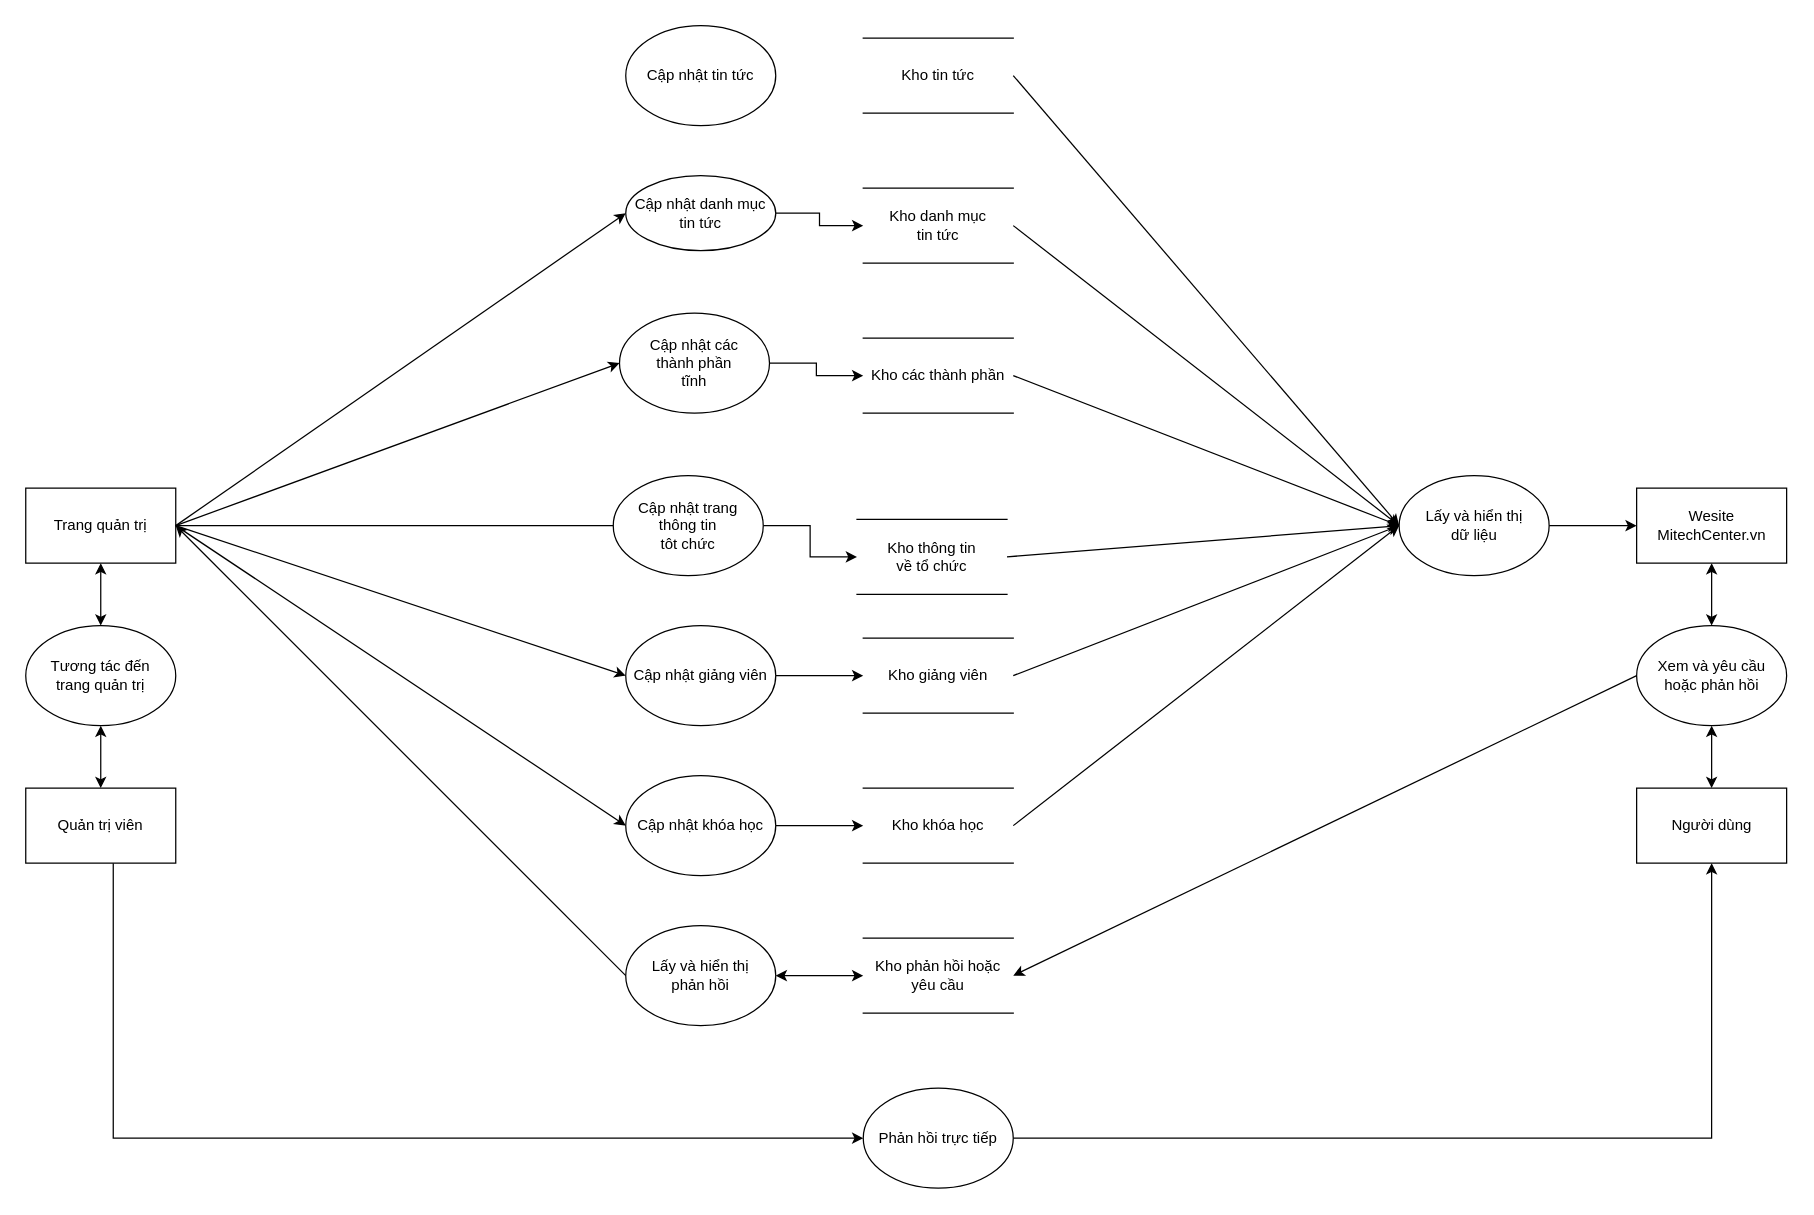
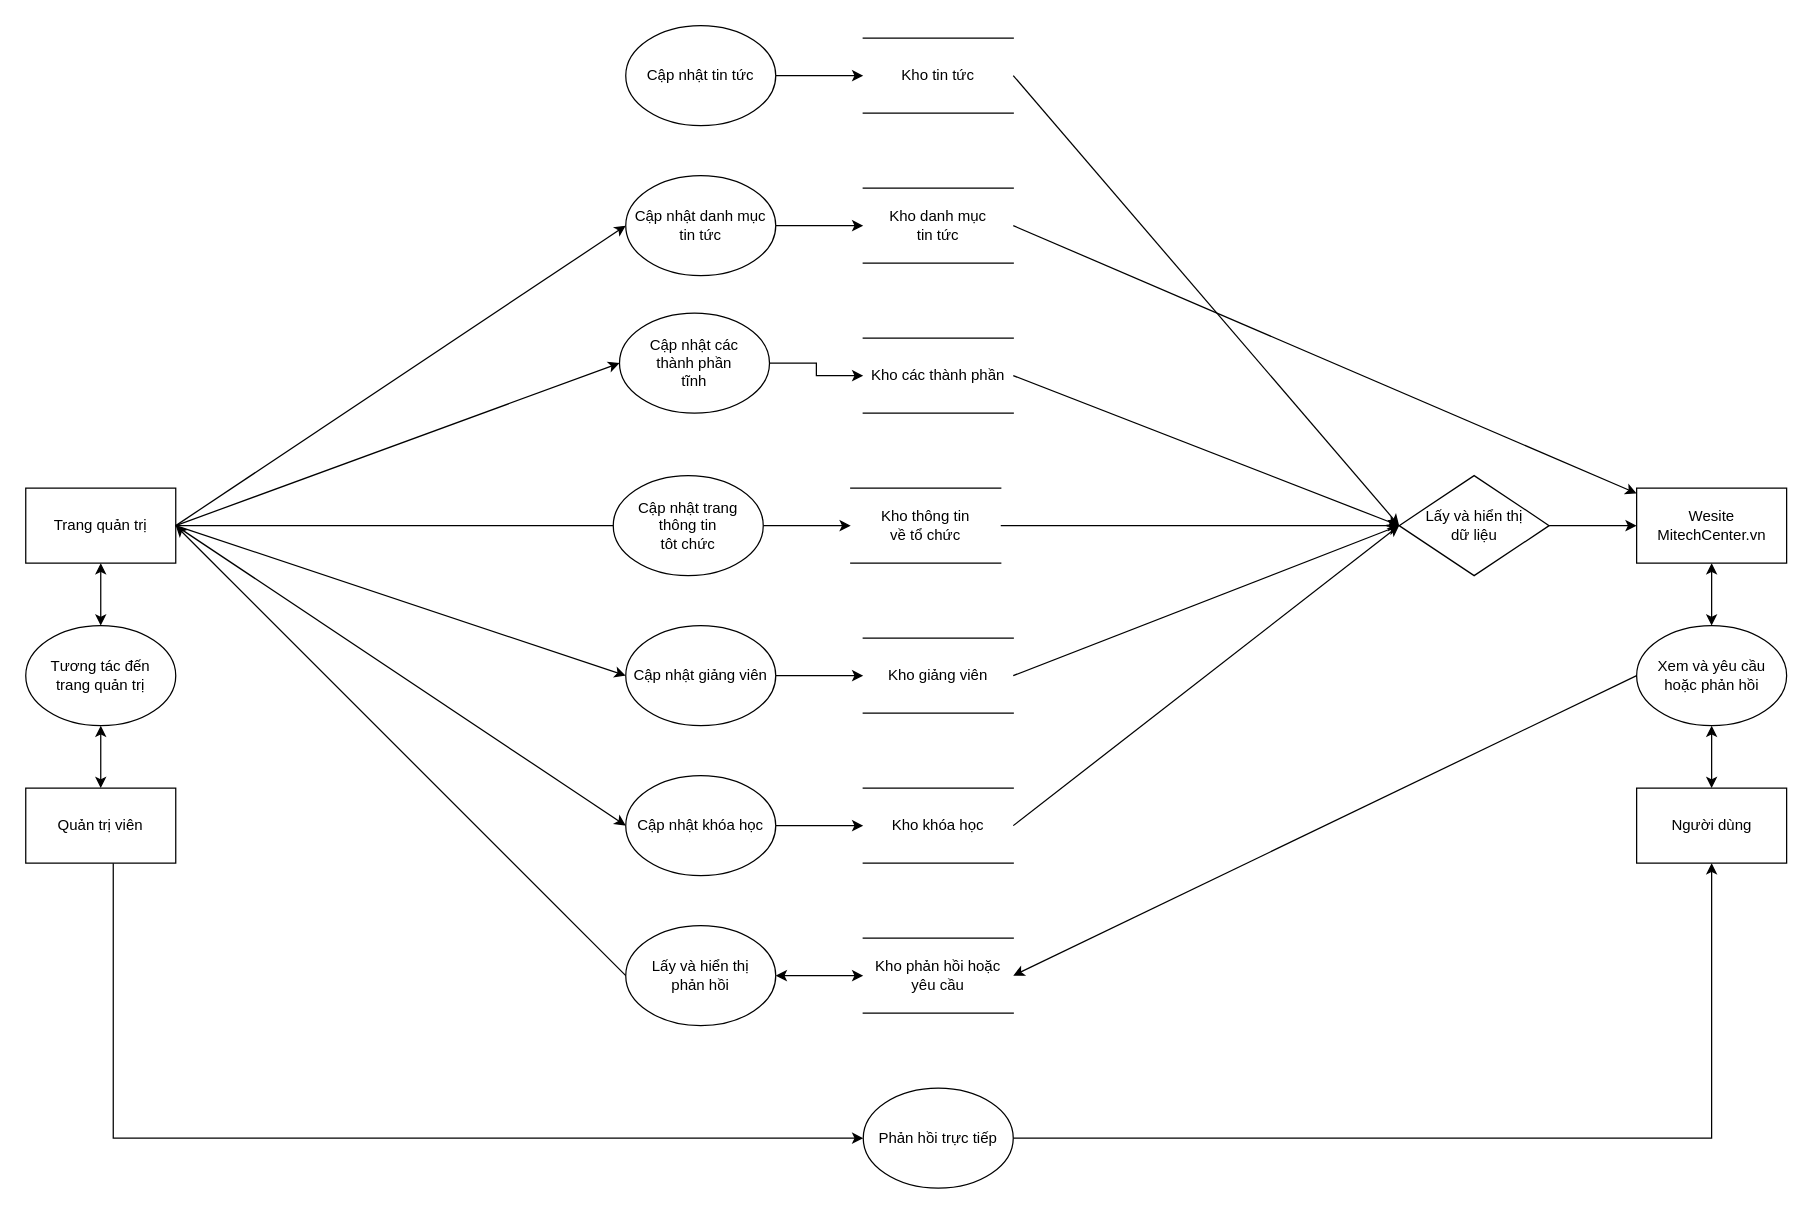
edge "Cập nhật tin tức" -> "Kho tin tức": added
node "Cập nhật danh mục tin tức": size 150x75 -> 150x100
edge "Kho danh mục tin tức" -> "Lấy và hiển thị dữ liệu": now "Kho danh mục tin tức" -> "Wesite MitechCenter.vn"
node "Lấy và hiển thị dữ liệu": shape ellipse -> diamond
node "Kho thông tin về tổ chức": moved (932, 557) -> (926, 526)
